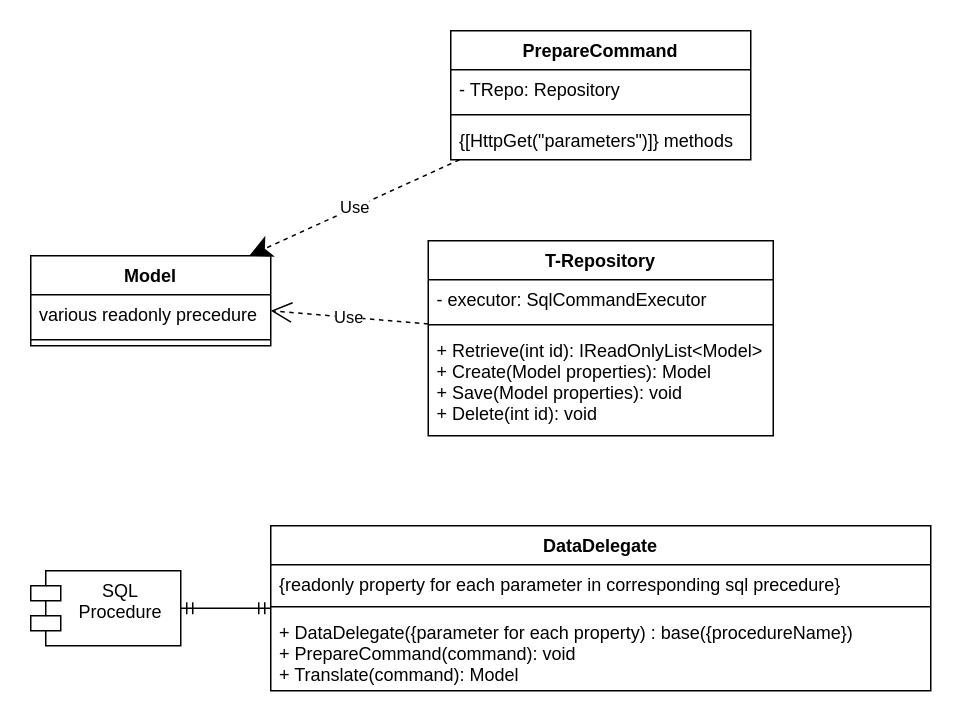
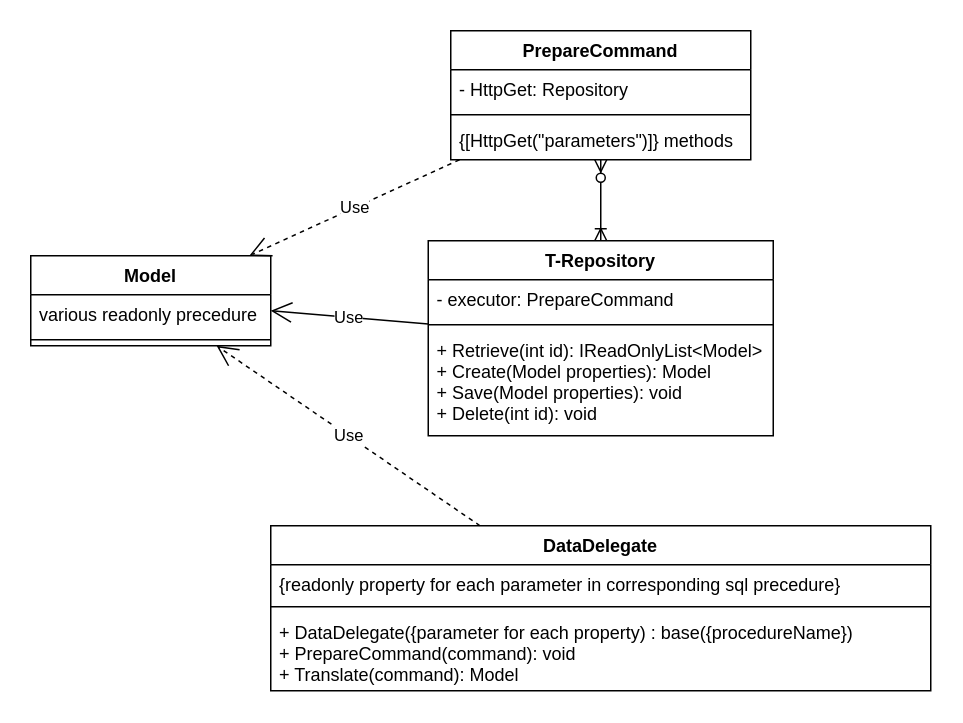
node "- TRepo: Repository": label "- TRepo: Repository" -> "- HttpGet: Repository"
edge "PrepareCommand" -- "T-Repository": added
edge "PrepareCommand" -> "Model": arrowhead classic -> open
node "- executor: SqlCommandExecutor": label "- executor: SqlCommandExecutor" -> "- executor: PrepareCommand"
edge "T-Repository" -> "Model": style dashed -> solid
edge "DataDelegate" -> "Model": added, label "Use"
node "SQL Procedure": removed
edge "SQL Procedure" -- "DataDelegate": removed
